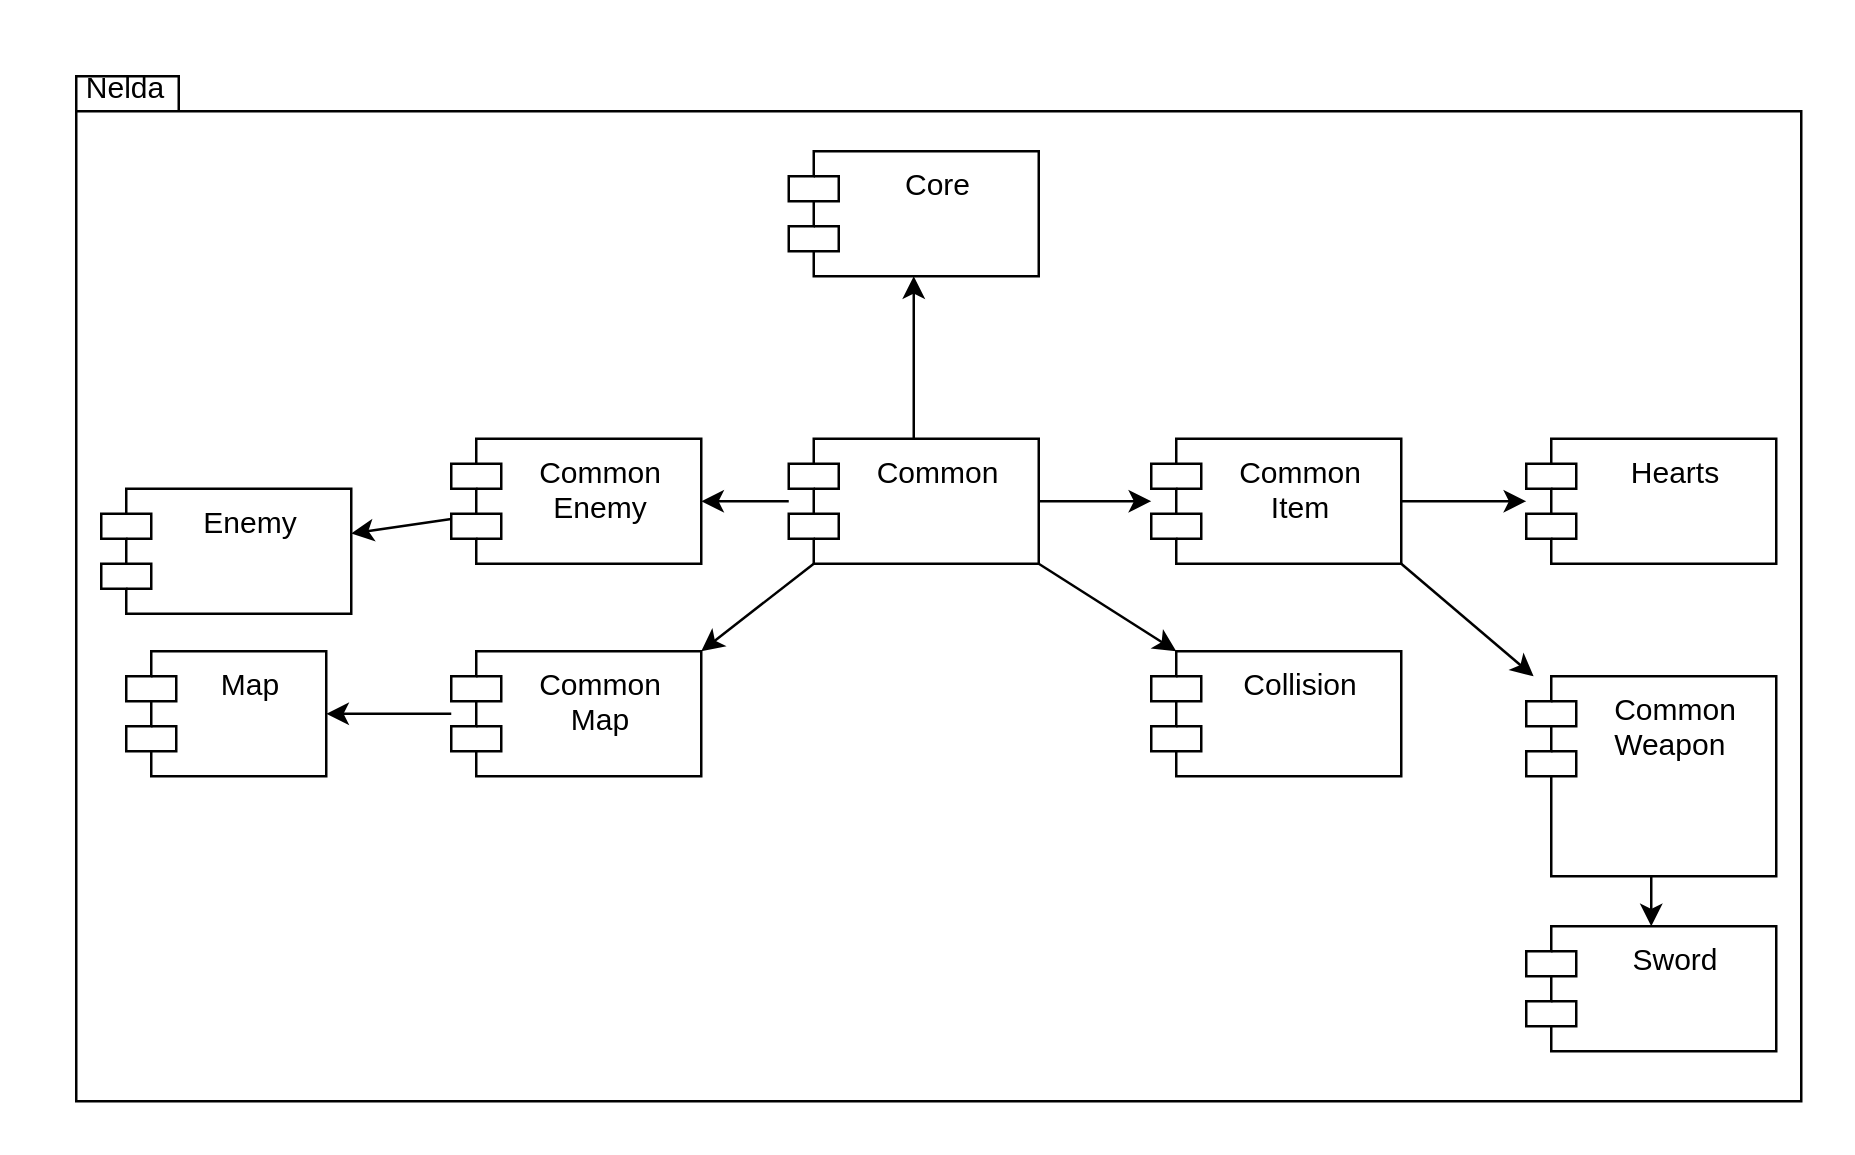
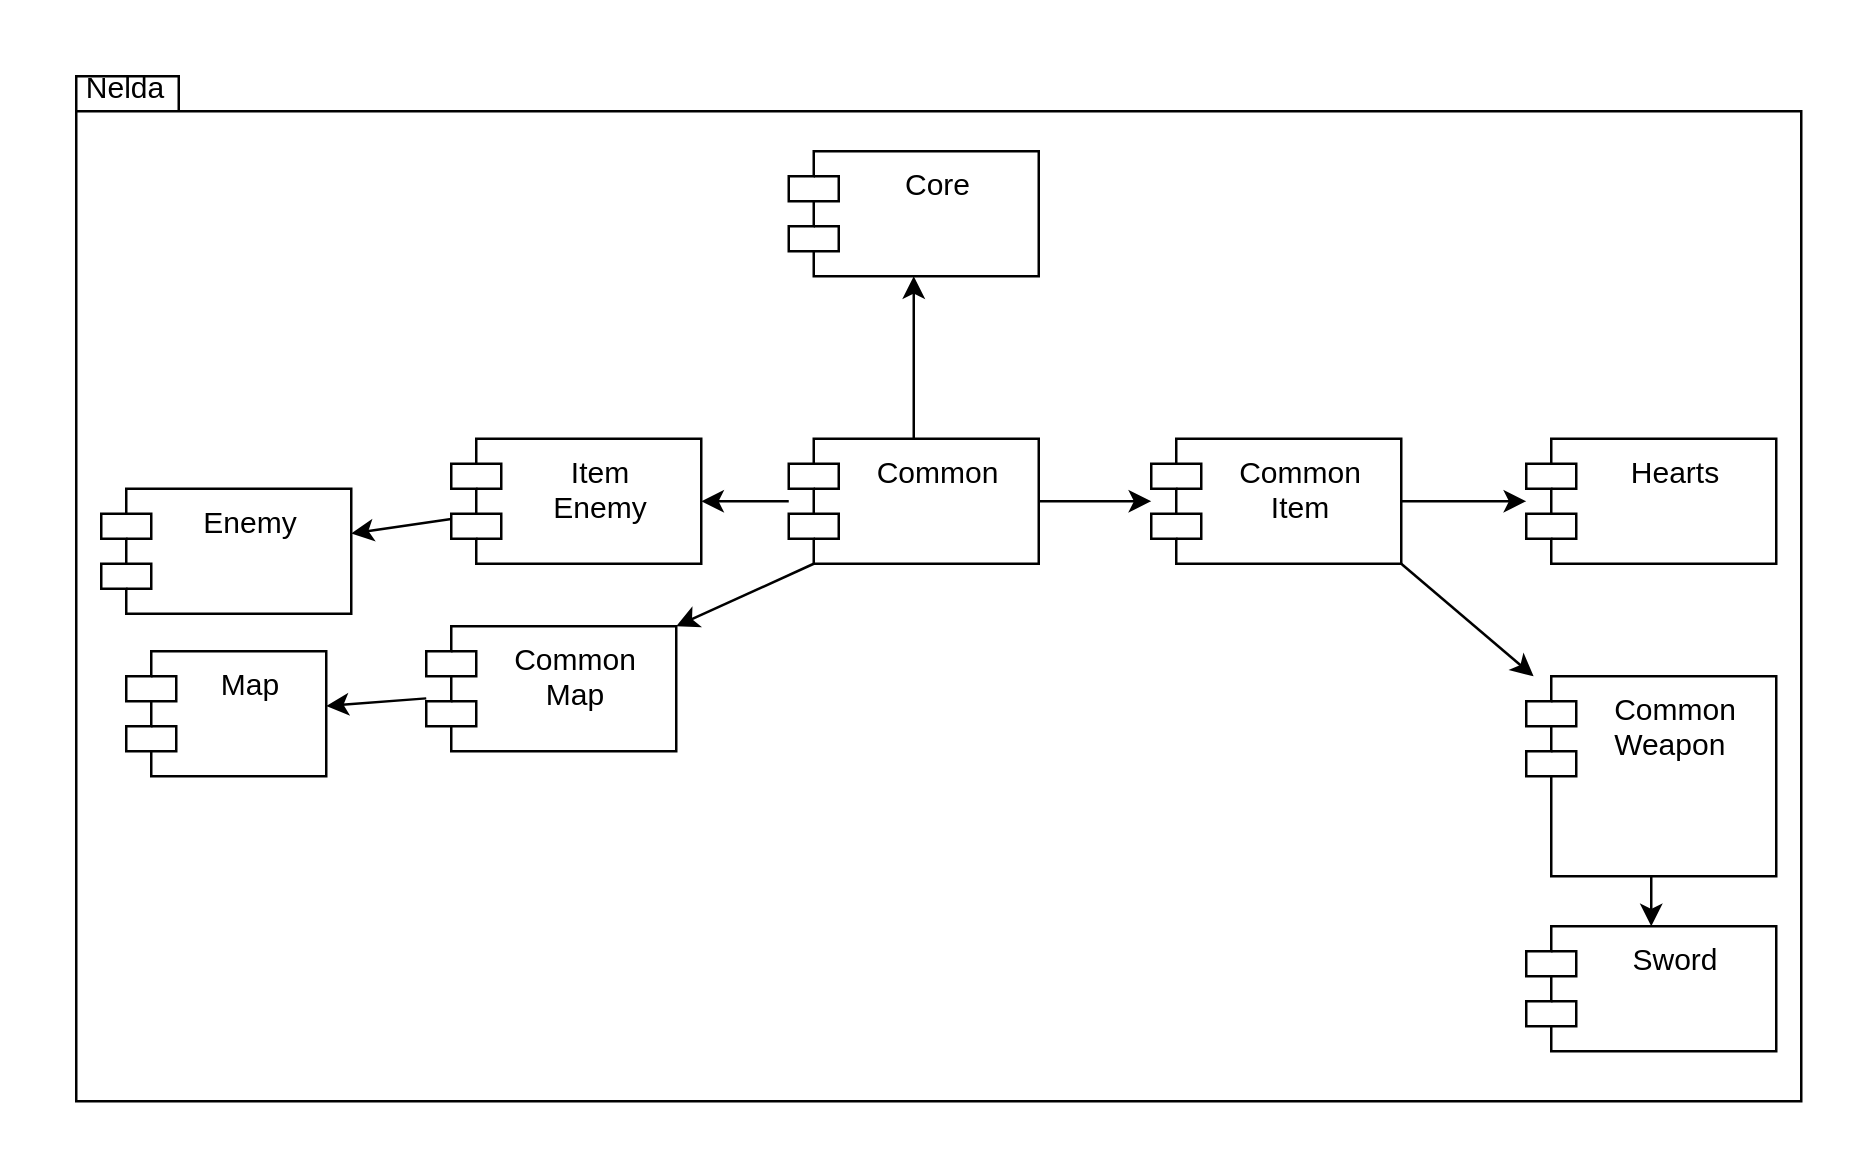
node "Common Enemy": label "Common Enemy" -> "Item Enemy"
edge "Common" -> "Collision": removed
node "Common Map": moved (576, 714) -> (551, 689)
node "Collision": removed
